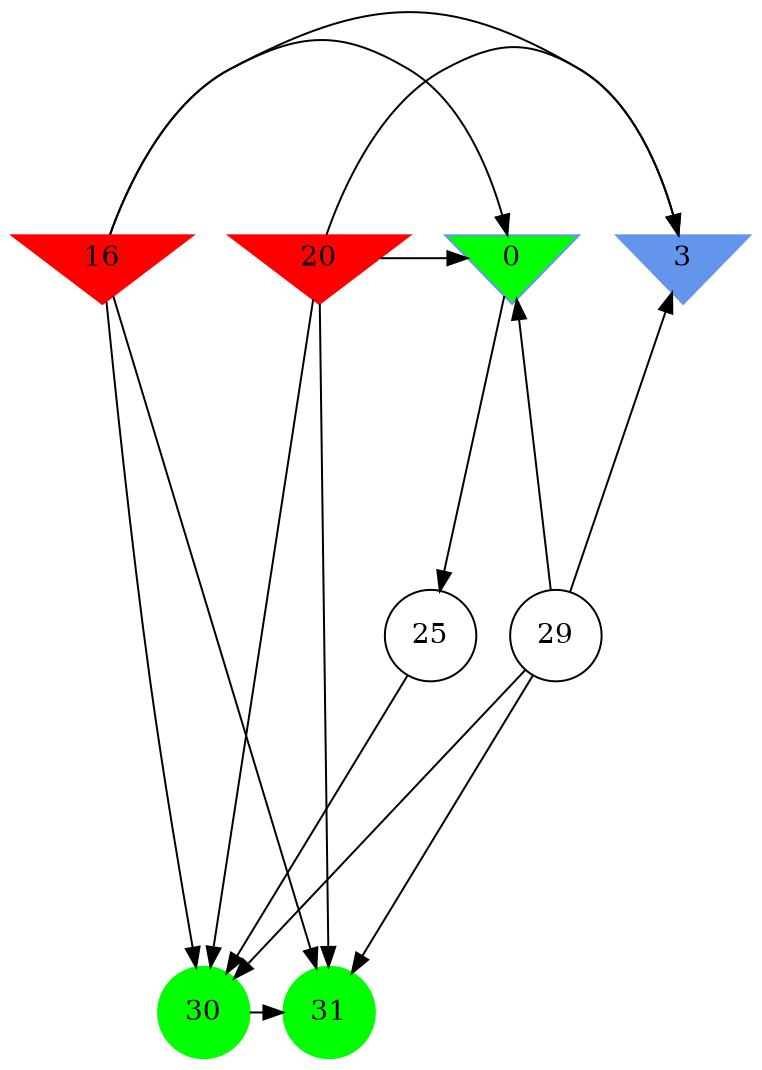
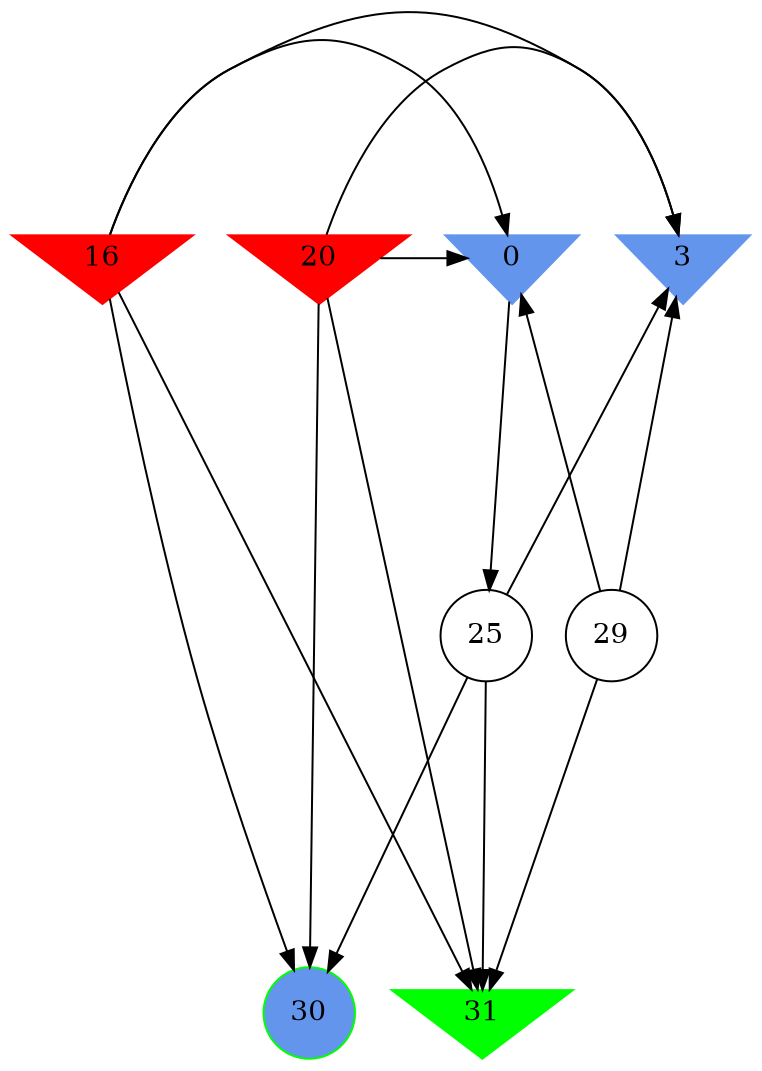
node "0": fillcolor green -> cornflowerblue
edge "25" -> "3": added
edge "29" -> "30": removed
node "30": fillcolor green -> cornflowerblue
edge "30" -> "31": now "25" -> "31"
node "31": shape circle -> invtriangle
